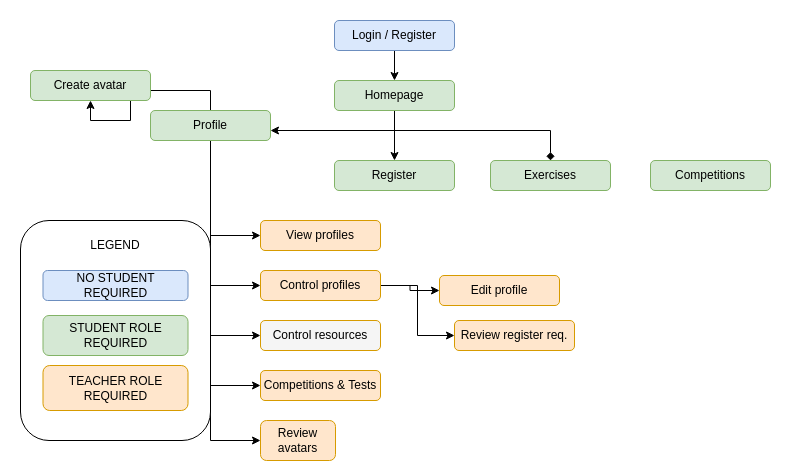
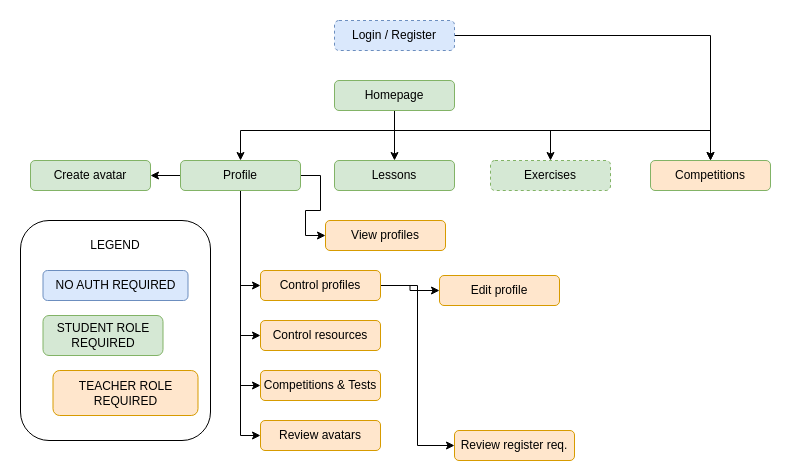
node "Login / Register": style solid -> dashed
edge "Login / Register" -> "Homepage": now "Login / Register" -> "Competitions"
node "Create avatar": moved (91, 86) -> (91, 176)
node "Profile": moved (211, 126) -> (241, 176)
edge "Homepage" -> "Competitions": added
edge "Homepage" -> "Exercises": arrowhead diamond -> classic
node "Register": label "Register" -> "Lessons"
node "Exercises": style solid -> dashed
node "Competitions": fillcolor #d5e8d4 -> #ffe6cc
node "View profiles": moved (321, 236) -> (386, 236)
node "NO STUDENT REQUIRED": label "NO STUDENT REQUIRED" -> "NO AUTH REQUIRED"
node "STUDENT ROLE REQUIRED": size 145x40 -> 120x40
node "Control resources": fillcolor #f5f5f5 -> #ffe6cc
node "Review register req.": moved (515, 336) -> (515, 446)
node "TEACHER ROLE REQUIRED": moved (116, 388) -> (126, 393)
node "Review avatars": size 75x40 -> 120x30
